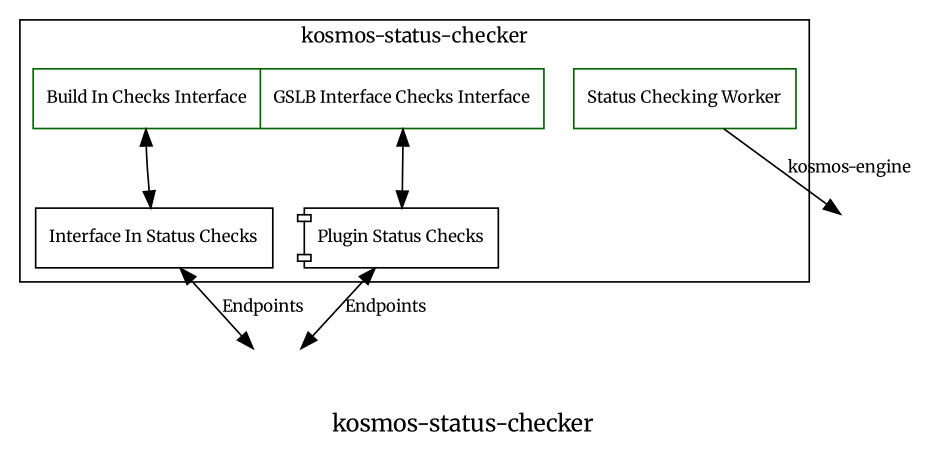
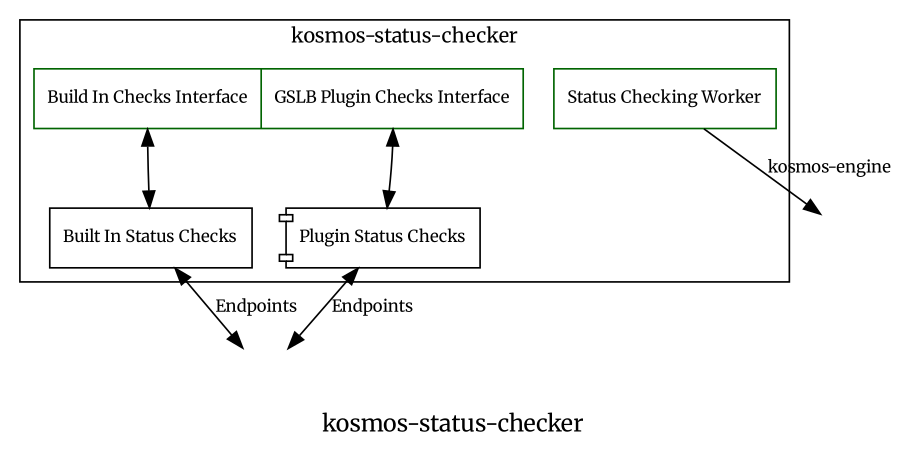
node "Build In Checks Interface": text "GSLB Interface Checks Interface" -> "GSLB Plugin Checks Interface"
node "Interface In Status Checks": label "Interface In Status Checks" -> "Built In Status Checks"
